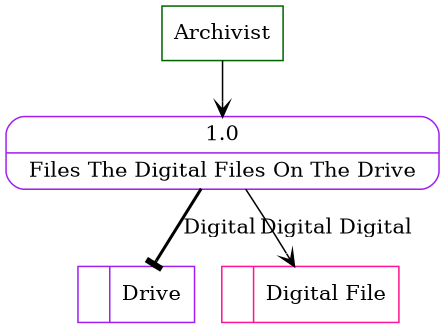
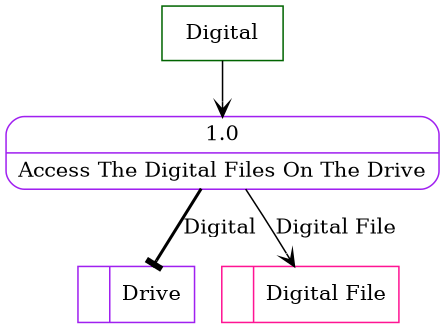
node "Archivist": label "Archivist" -> "Digital"
node "1.0": text "Files The Digital Files On The Drive" -> "Access The Digital Files On The Drive"
edge "1.0" -> "Digital File": label "Digital Digital" -> "Digital File"
